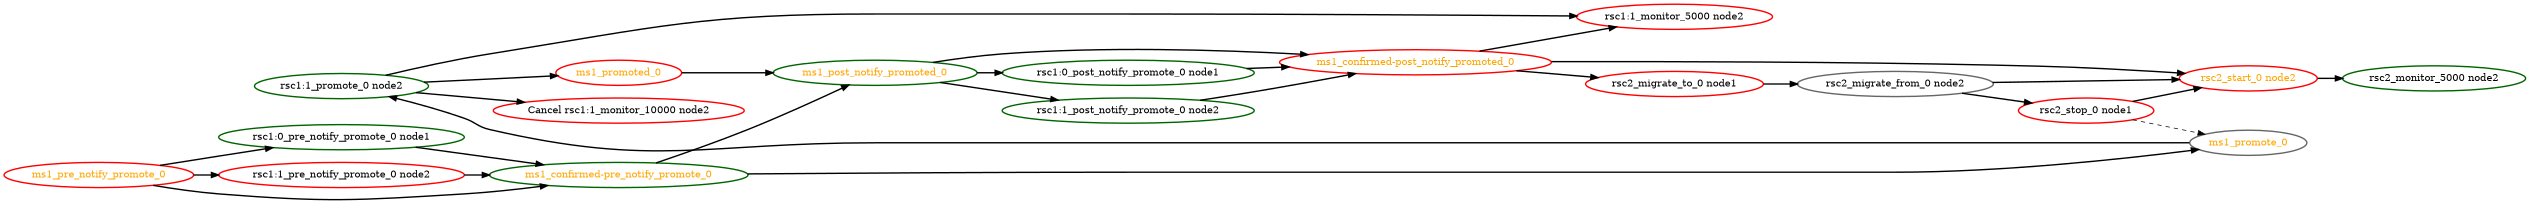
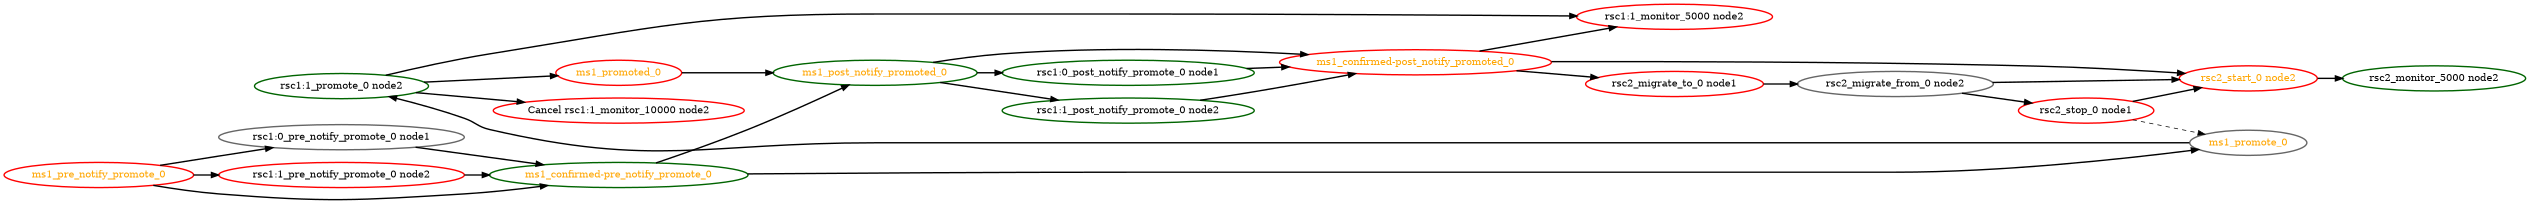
node "rsc1:0_pre_notify_promote_0 node1": color darkgreen -> gray40
